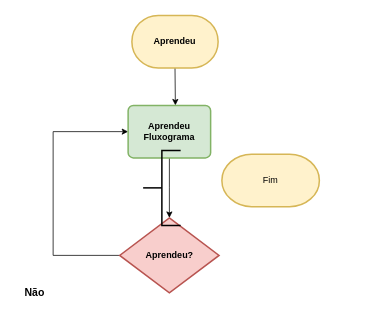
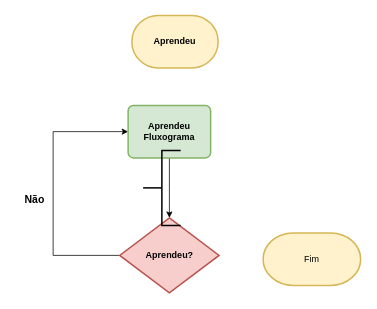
edge "Aprendeu" -> "Aprendeu Fluxograma": removed
node "Fim": moved (270, 180) -> (312, 259)
node "Não": moved (34, 293) -> (34, 199)
